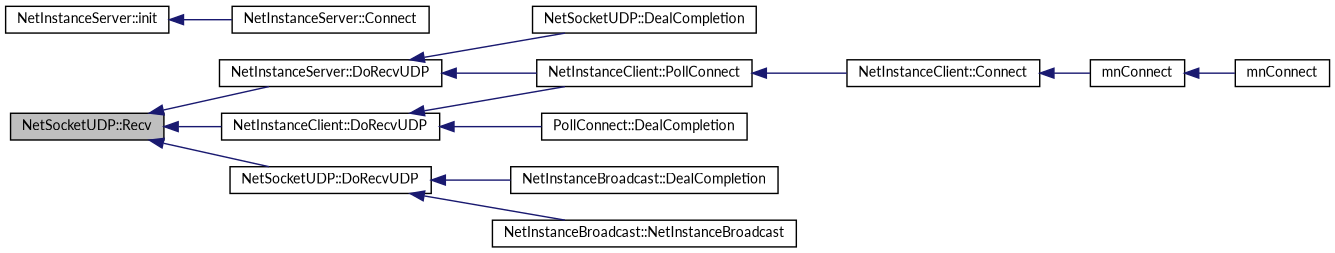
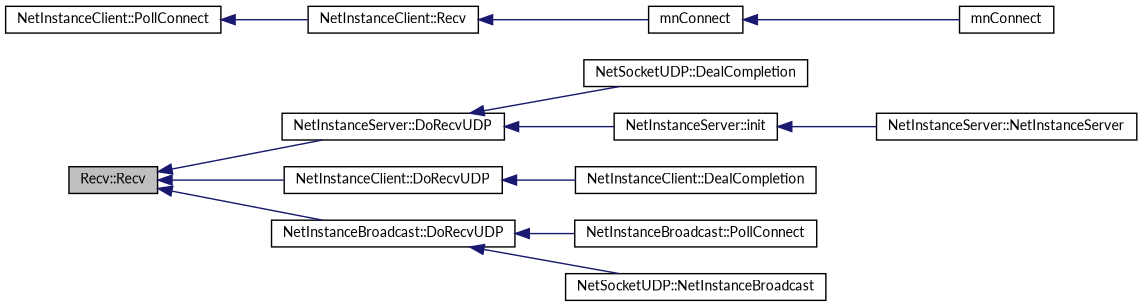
node "NetInstanceServer::Connect": label "NetInstanceServer::Connect" -> "NetInstanceServer::NetInstanceServer"
edge "NetInstanceClient::PollConnect" -> "NetInstanceServer::DoRecvUDP": now "NetInstanceServer::init" -> "NetInstanceServer::DoRecvUDP"
node "NetInstanceClient::Connect": label "NetInstanceClient::Connect" -> "NetInstanceClient::Recv"
edge "NetInstanceClient::PollConnect" -> "NetInstanceClient::DoRecvUDP": removed
node "NetSocketUDP::Recv": label "NetSocketUDP::Recv" -> "Recv::Recv"
node "PollConnect::DealCompletion": label "PollConnect::DealCompletion" -> "NetInstanceClient::DealCompletion"
node "NetSocketUDP::DoRecvUDP": label "NetSocketUDP::DoRecvUDP" -> "NetInstanceBroadcast::DoRecvUDP"
node "NetInstanceBroadcast::DealCompletion": label "NetInstanceBroadcast::DealCompletion" -> "NetInstanceBroadcast::PollConnect"
node "NetInstanceBroadcast::NetInstanceBroadcast": label "NetInstanceBroadcast::NetInstanceBroadcast" -> "NetSocketUDP::NetInstanceBroadcast"
